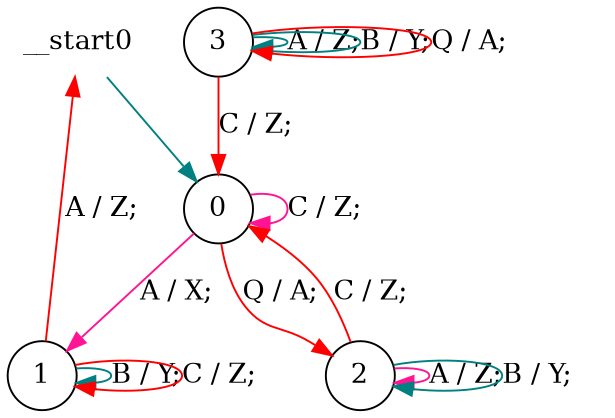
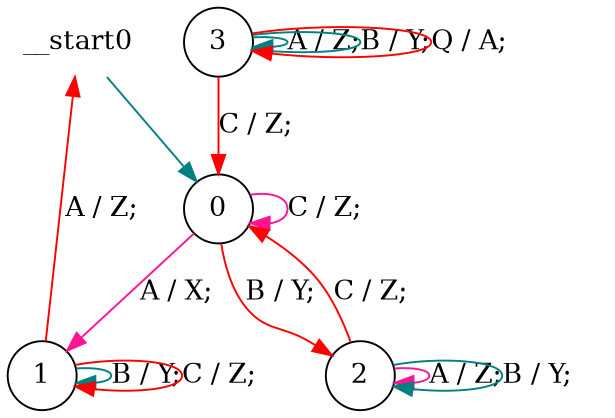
edge "0" -> "2": label "Q / A;" -> "B / Y;"
